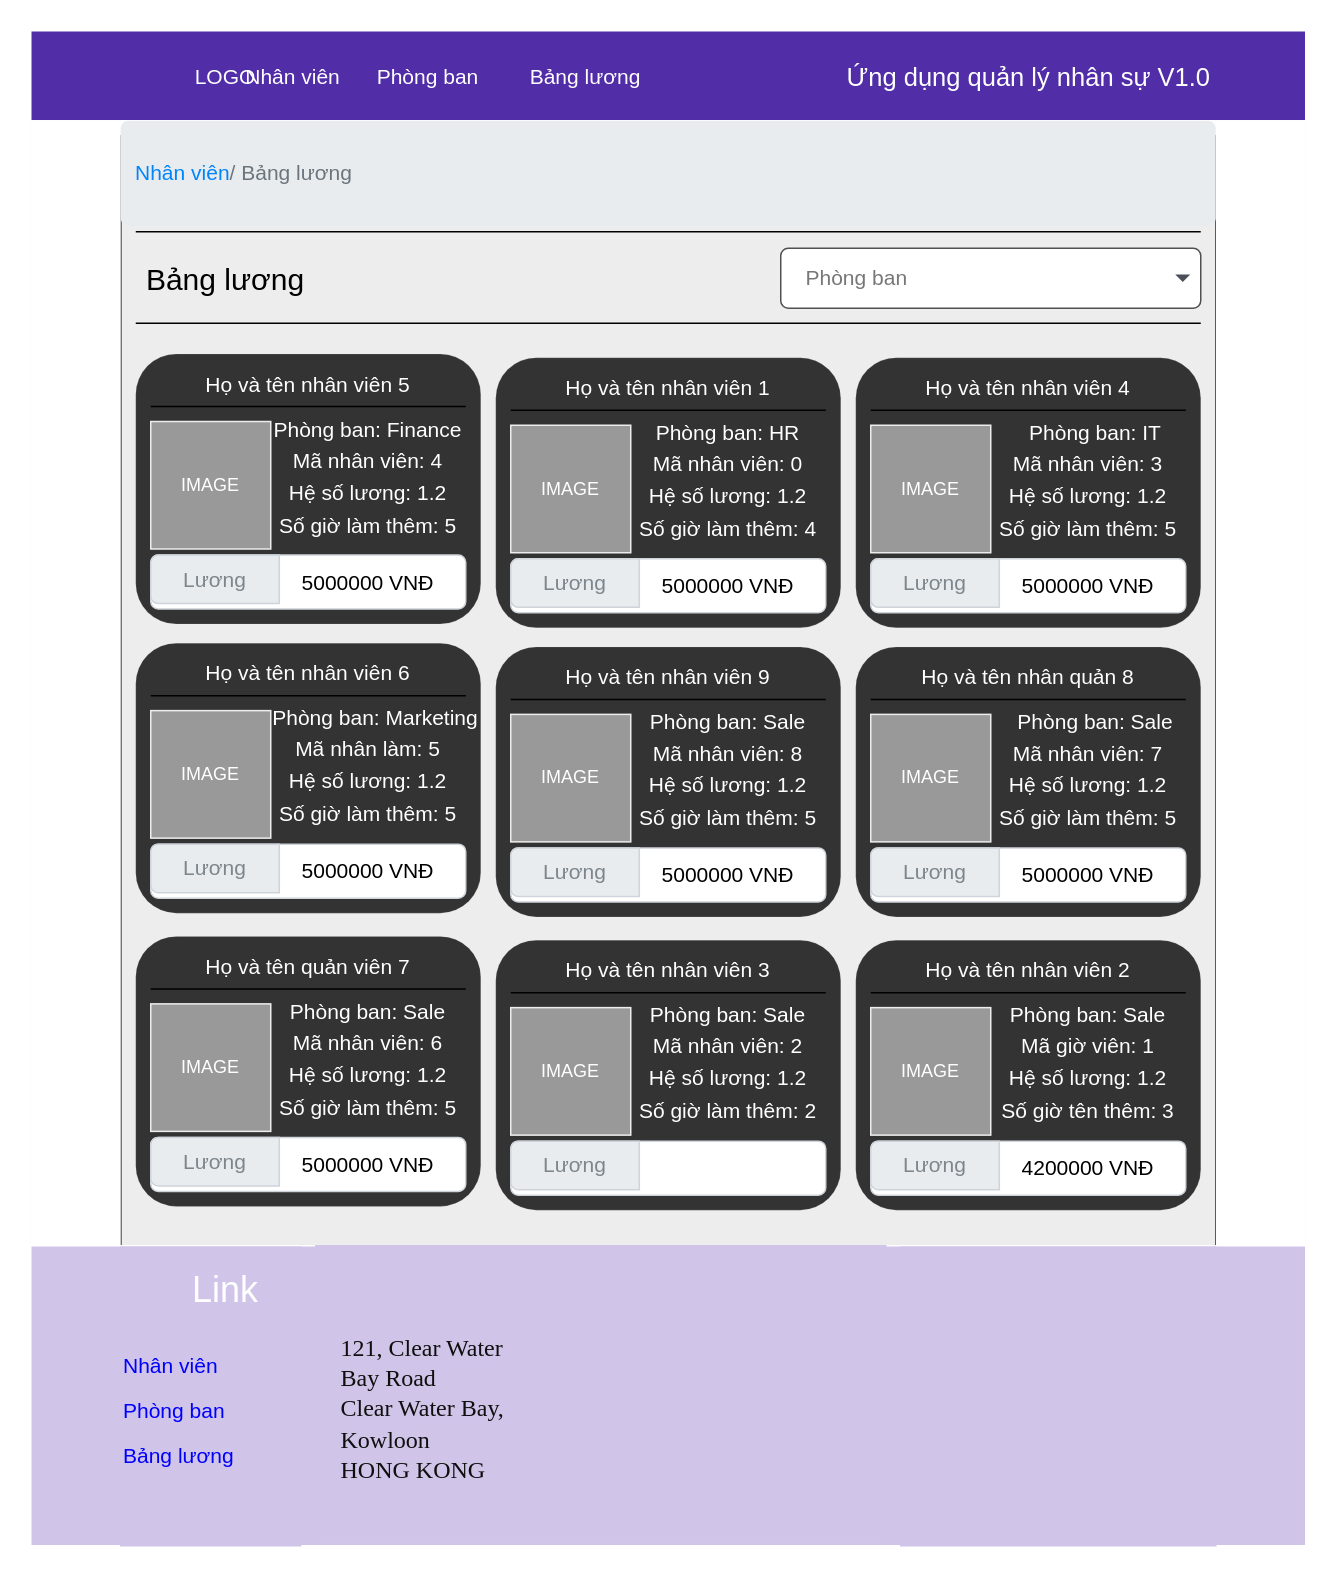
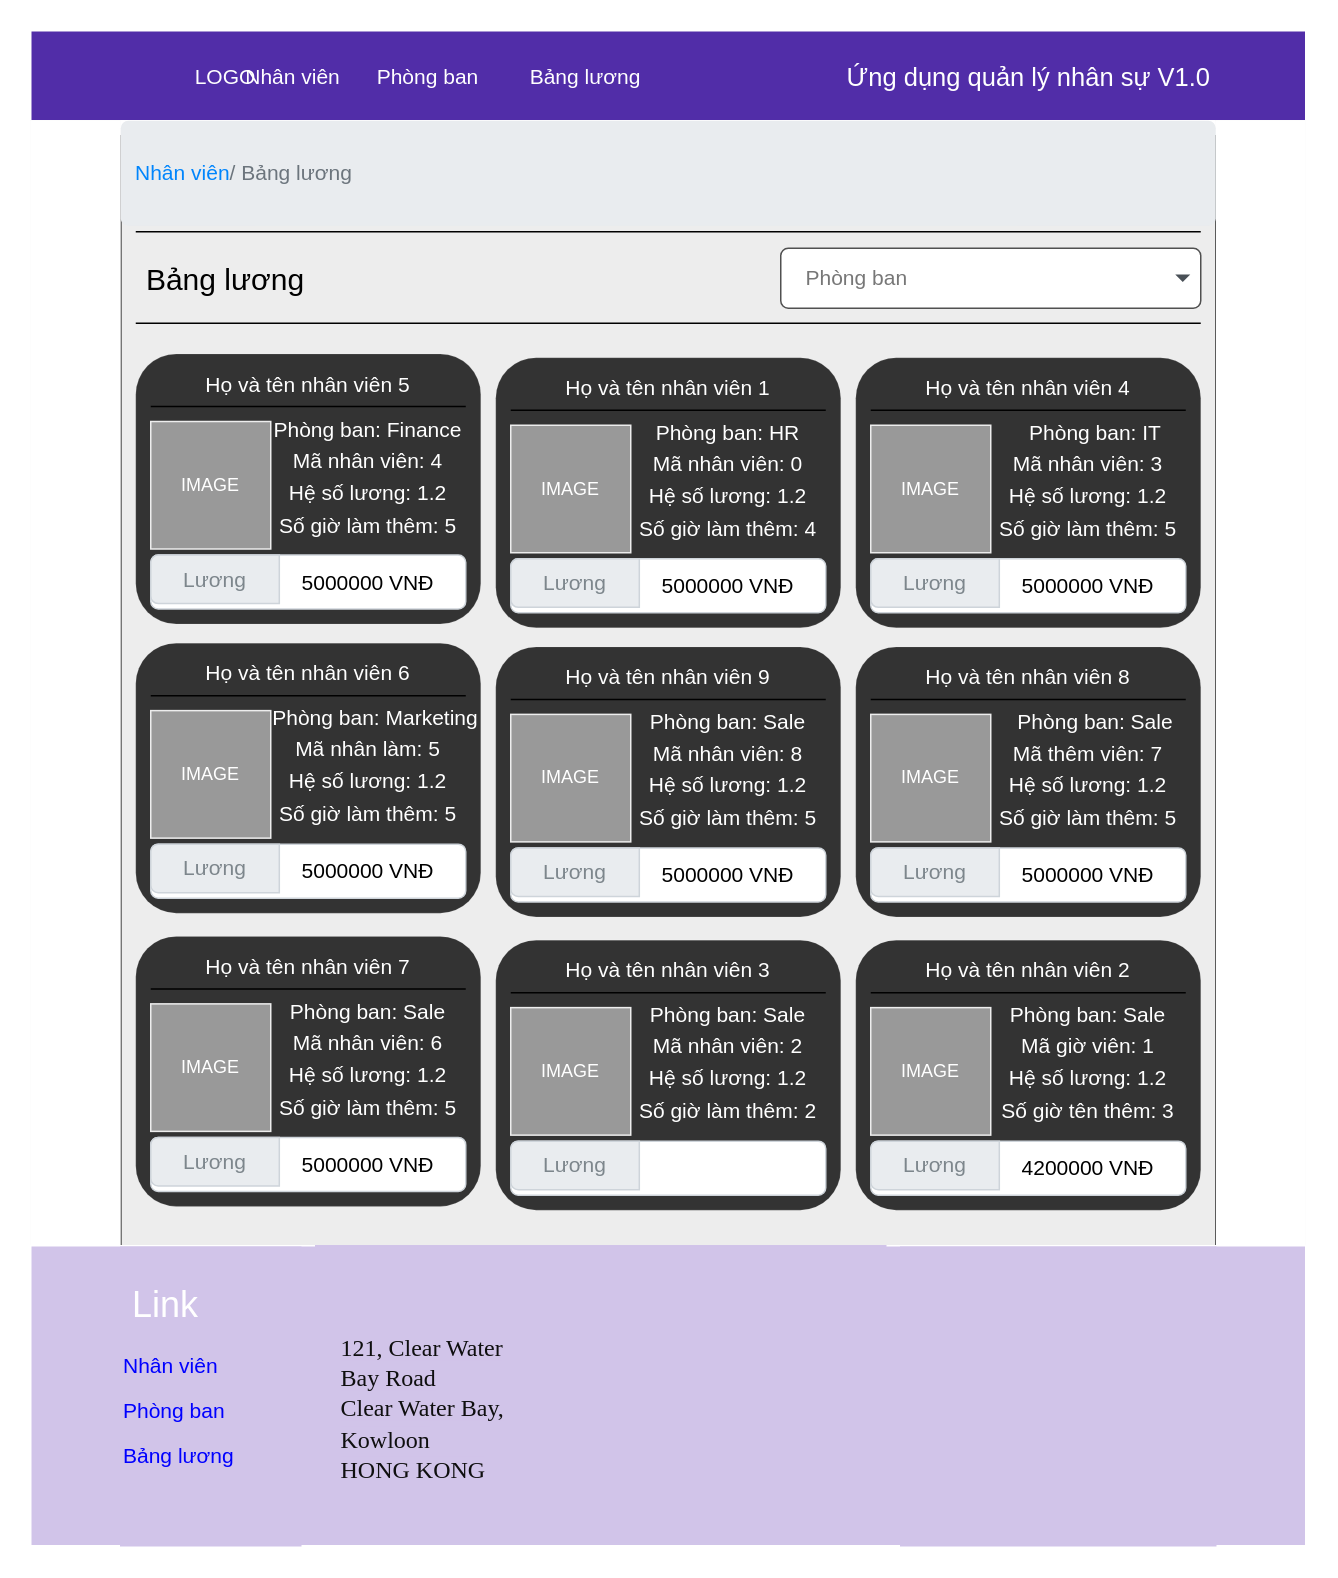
node "Họ và tên nhân quản 8": label "Họ và tên nhân quản 8" -> "Họ và tên nhân viên 8"
node "Mã nhân viên: 7": label "Mã nhân viên: 7" -> "Mã thêm viên: 7"
node "Họ và tên quản viên 7": label "Họ và tên quản viên 7" -> "Họ và tên nhân viên 7"
node "Link": moved (226, 1291) -> (166, 1306)
